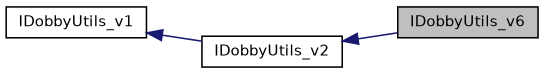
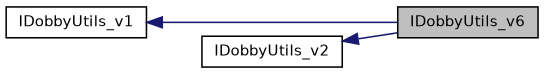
edge "IDobbyUtils_v2" -> "IDobbyUtils_v1": now "IDobbyUtils_v6" -> "IDobbyUtils_v1"
